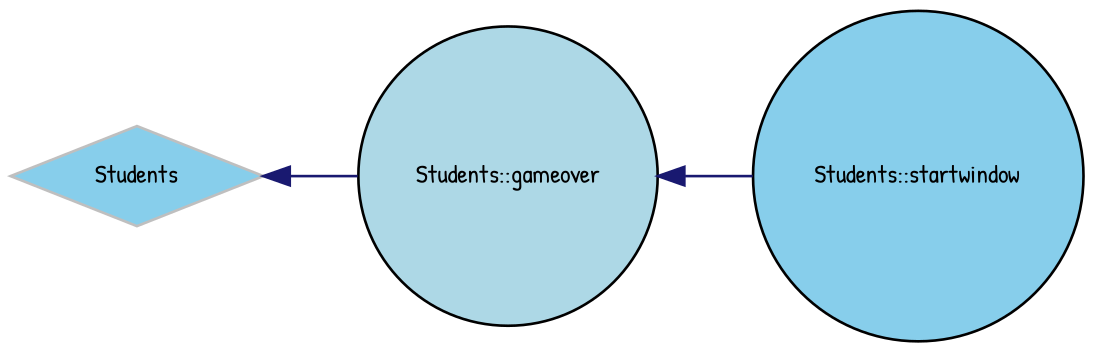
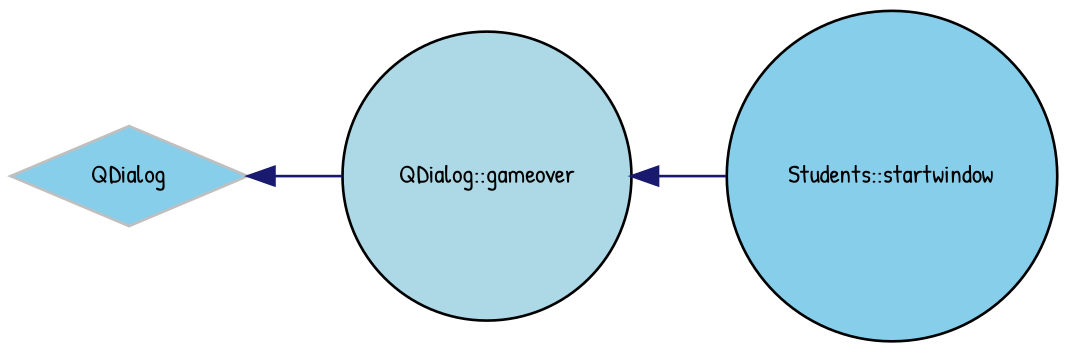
node "Students": label "Students" -> "QDialog"
node "Students::gameover": label "Students::gameover" -> "QDialog::gameover"
